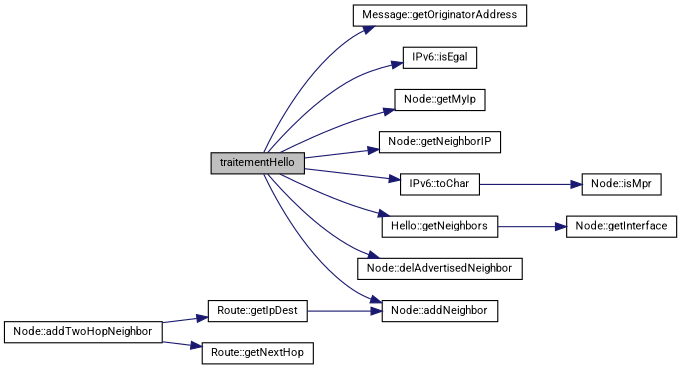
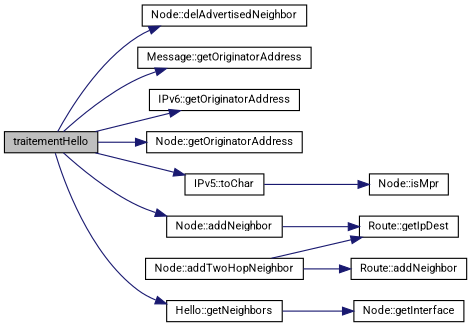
node "IPv6::isEgal": label "IPv6::isEgal" -> "IPv6::getOriginatorAddress"
node "Node::getMyIp": label "Node::getMyIp" -> "Node::getOriginatorAddress"
node "Node::getNeighborIP": removed
node "IPv6::toChar": label "IPv6::toChar" -> "IPv5::toChar"
edge "Route::getIpDest" -> "Node::addNeighbor": reversed
node "Route::getNextHop": label "Route::getNextHop" -> "Route::addNeighbor"
